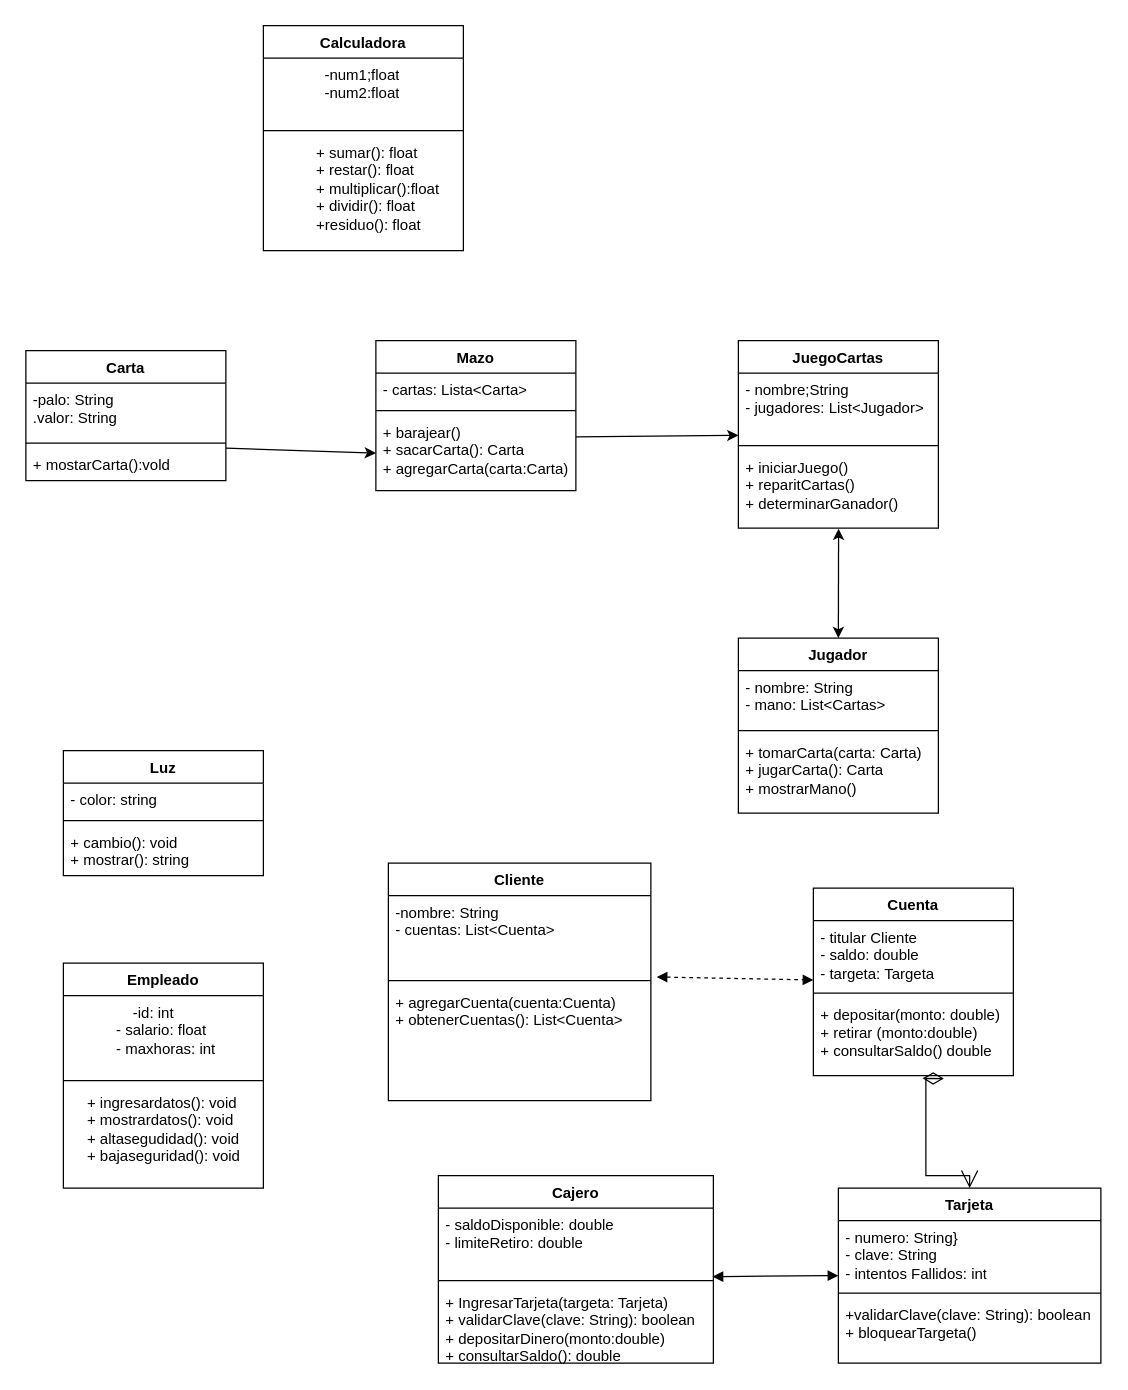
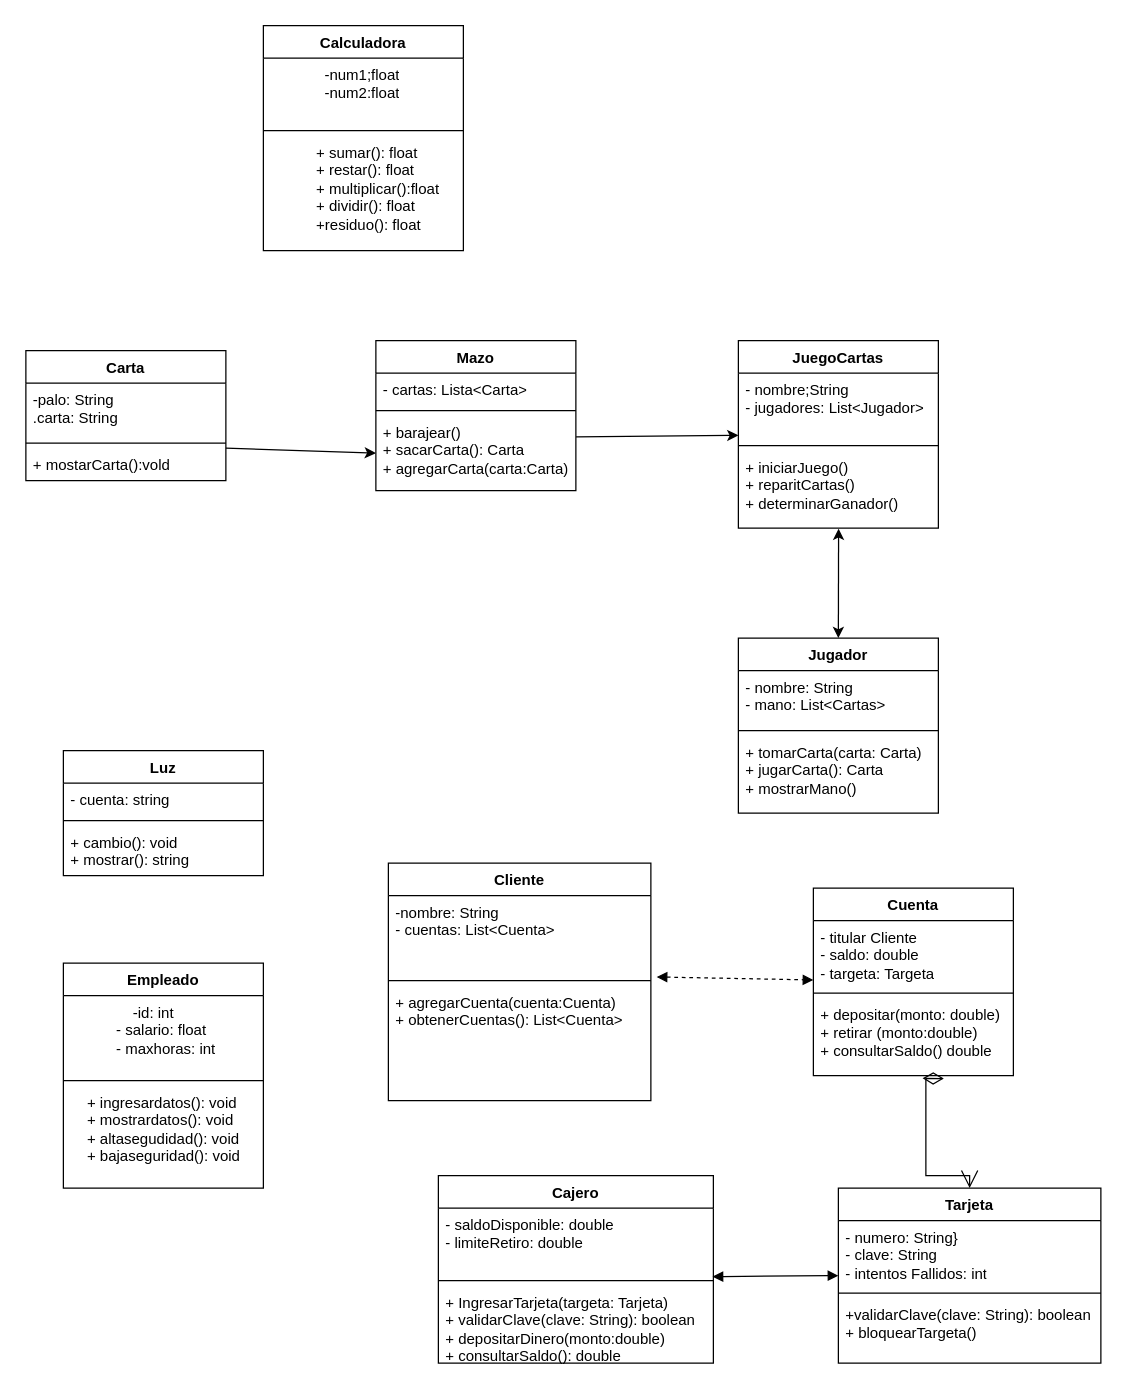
node "-palo: String .valor: String": label "-palo: String .valor: String" -> "-palo: String .carta: String"
node "- color: string": label "- color: string" -> "- cuenta: string"
